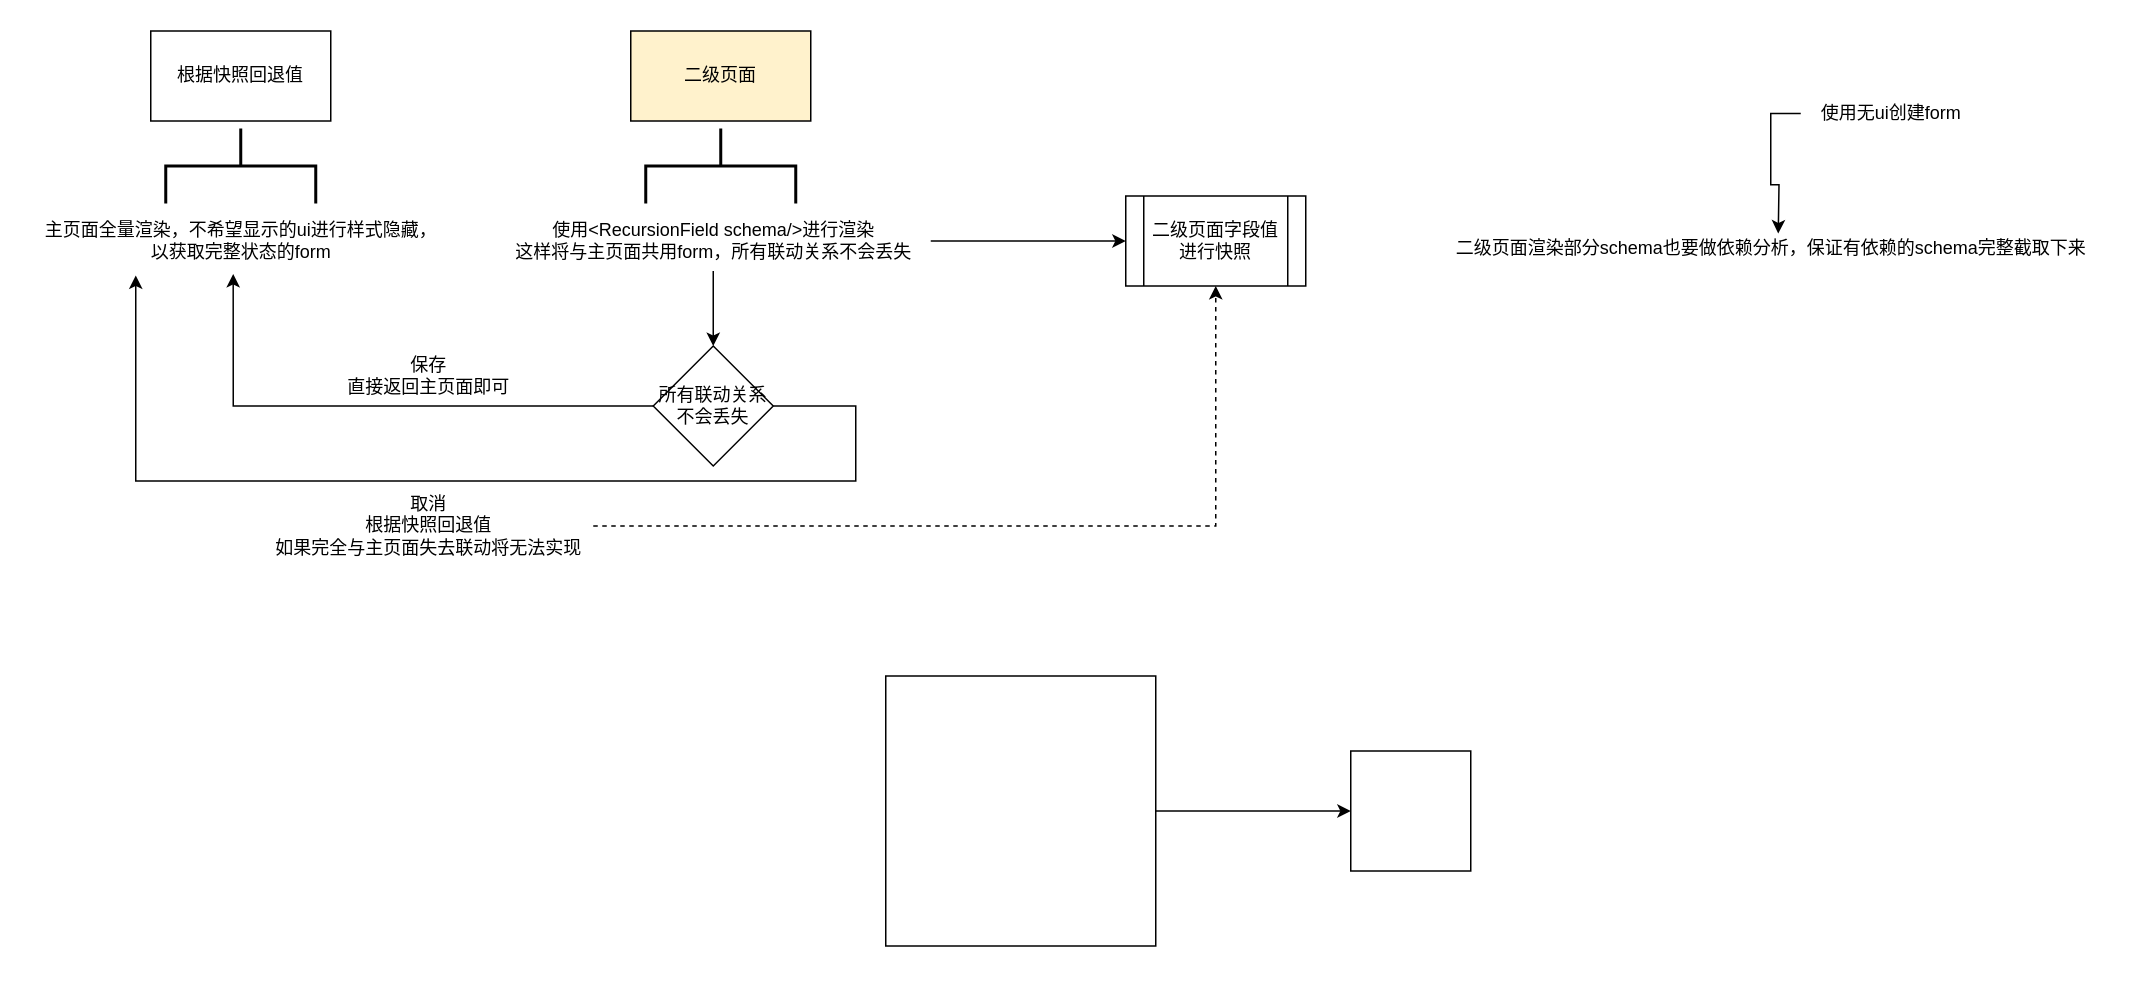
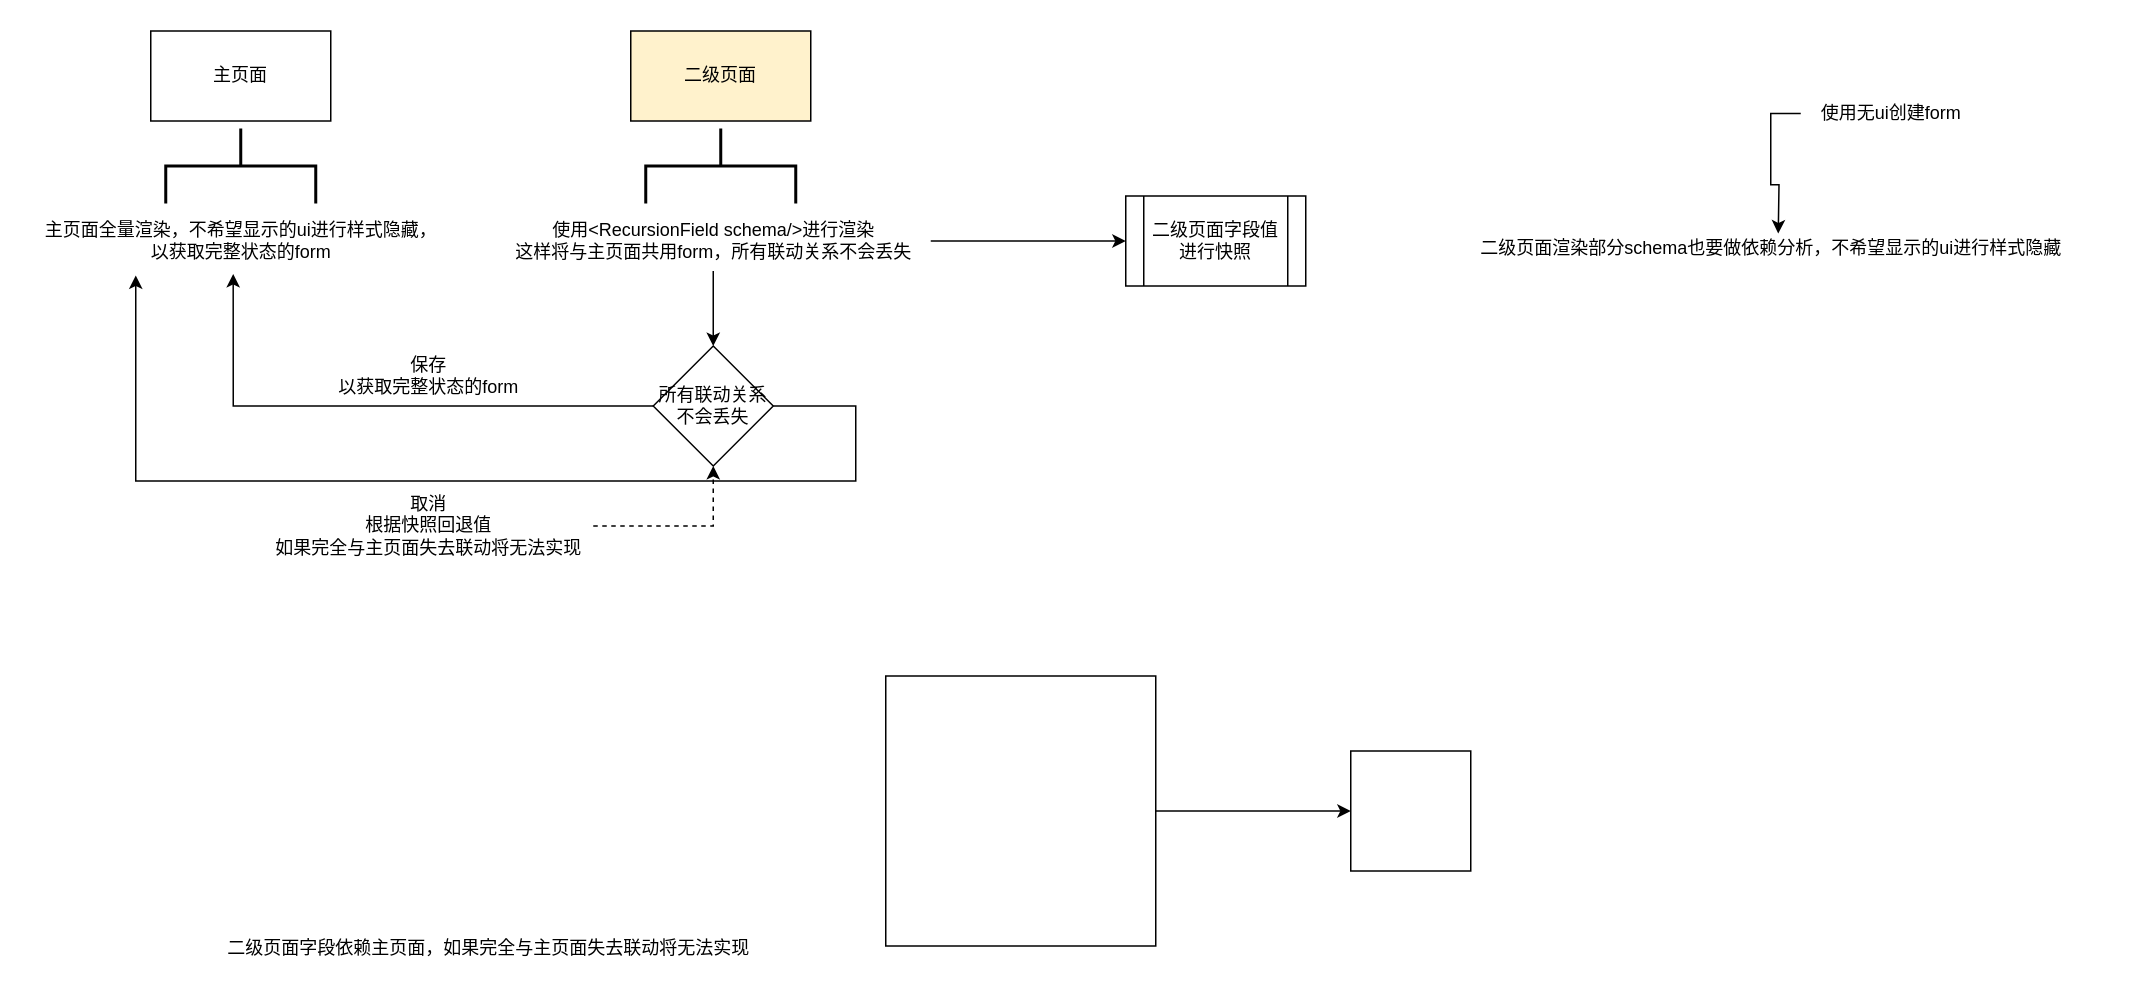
node "根据快照回退值": label "根据快照回退值" -> "主页面"
node "二级页面渲染部分schema也要做依赖分析，保证有依赖的schema完整截取下来": label "二级页面渲染部分schema也要做依赖分析，保证有依赖的schema完整截取下来" -> "二级页面渲染部分schema也要做依赖分析，不希望显示的ui进行样式隐藏"
node "保存 直接返回主页面即可": label "保存 直接返回主页面即可" -> "保存 以获取完整状态的form"
edge "取消 根据快照回退值 如果完全与主页面失去联动将无法实现" -> "二级页面字段值进行快照": now "取消 根据快照回退值 如果完全与主页面失去联动将无法实现" -> "所有联动关系不会丢失"
node "二级页面字段依赖主页面，如果完全与主页面失去联动将无法实现": added
